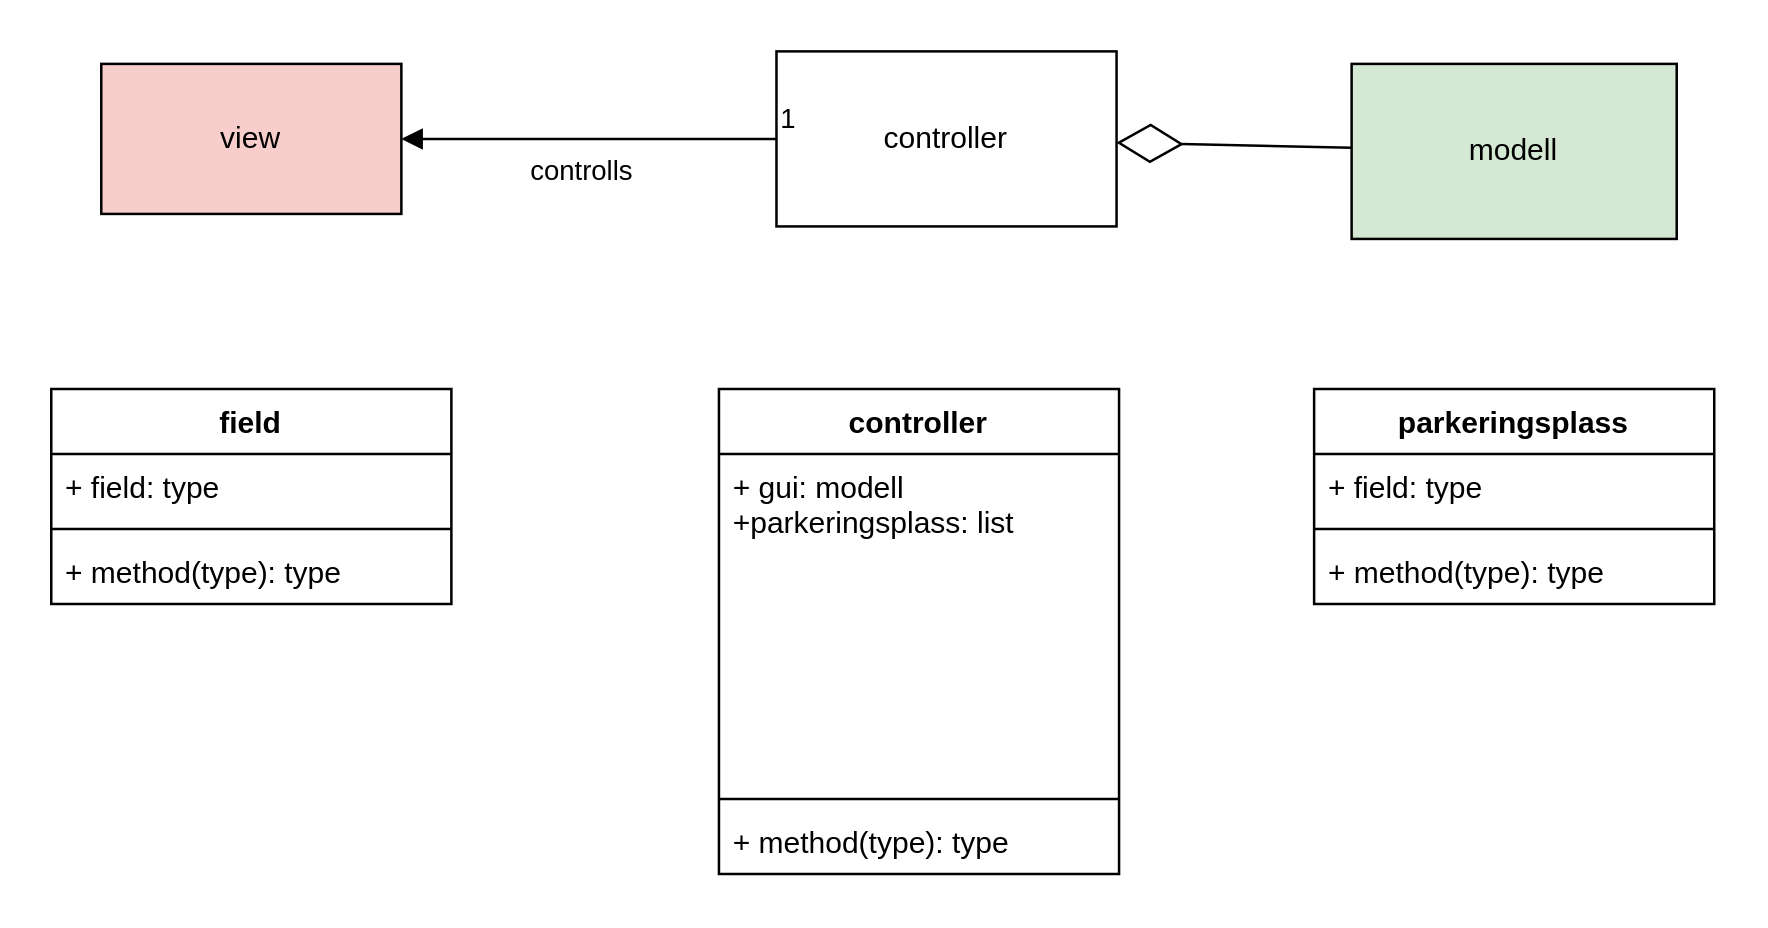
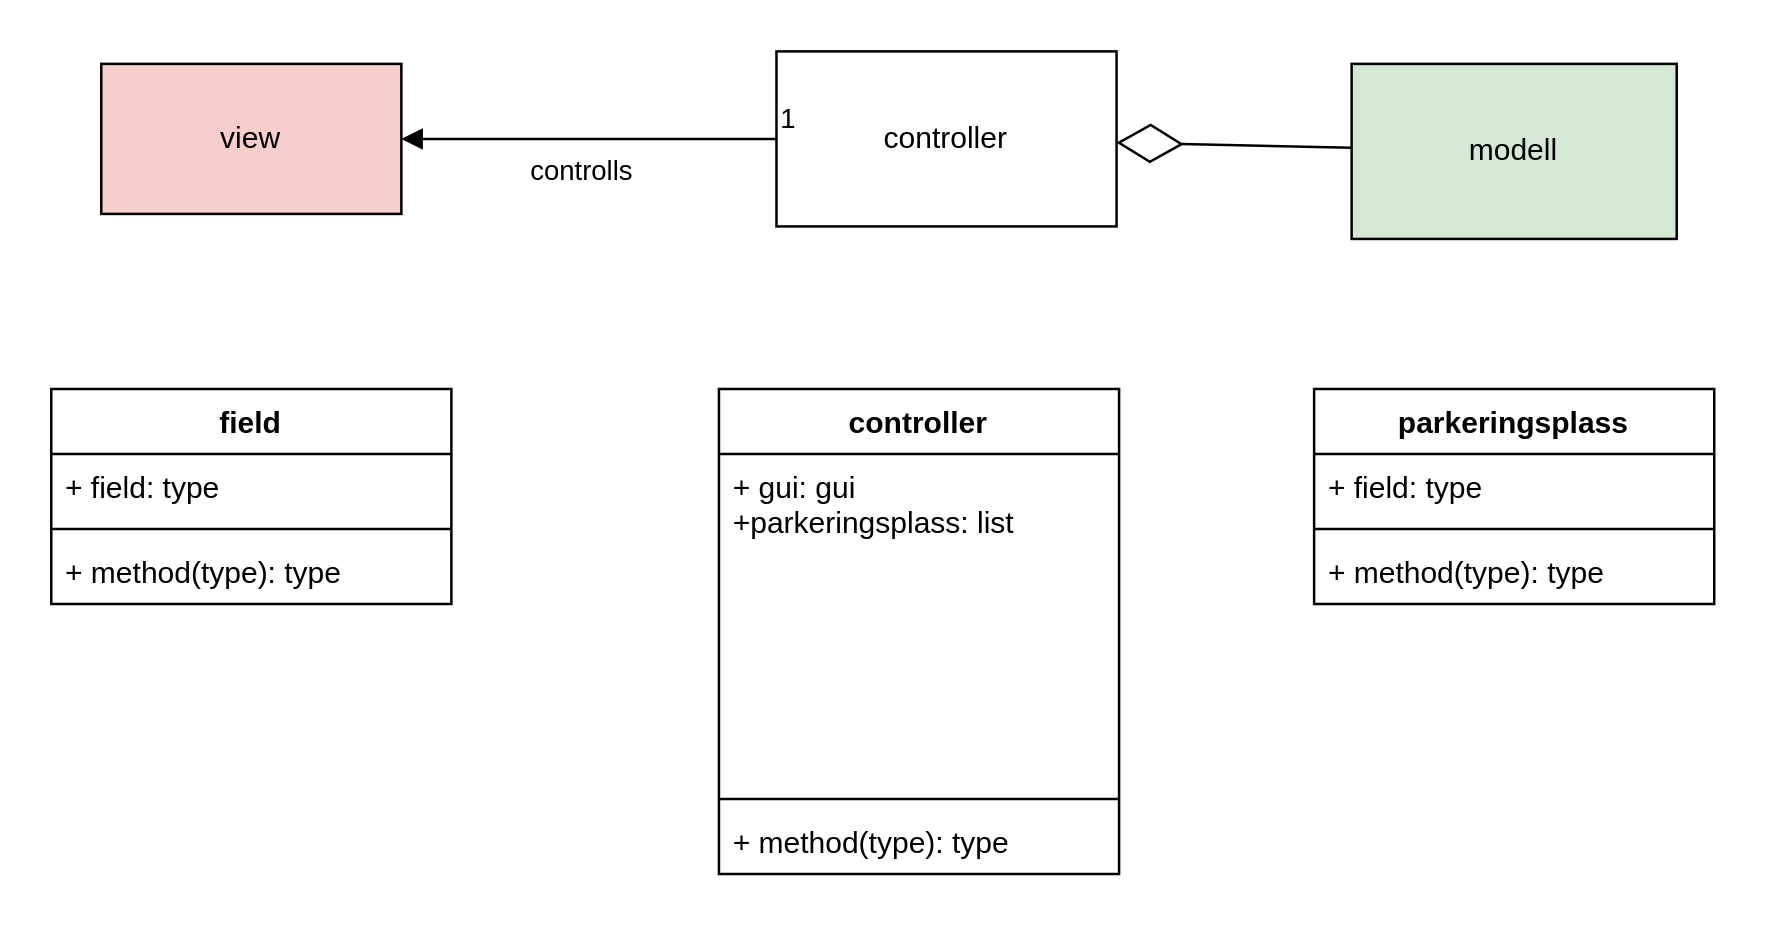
node "+ gui: modell +parkeringsplass: list": label "+ gui: modell +parkeringsplass: list" -> "+ gui: gui +parkeringsplass: list"
